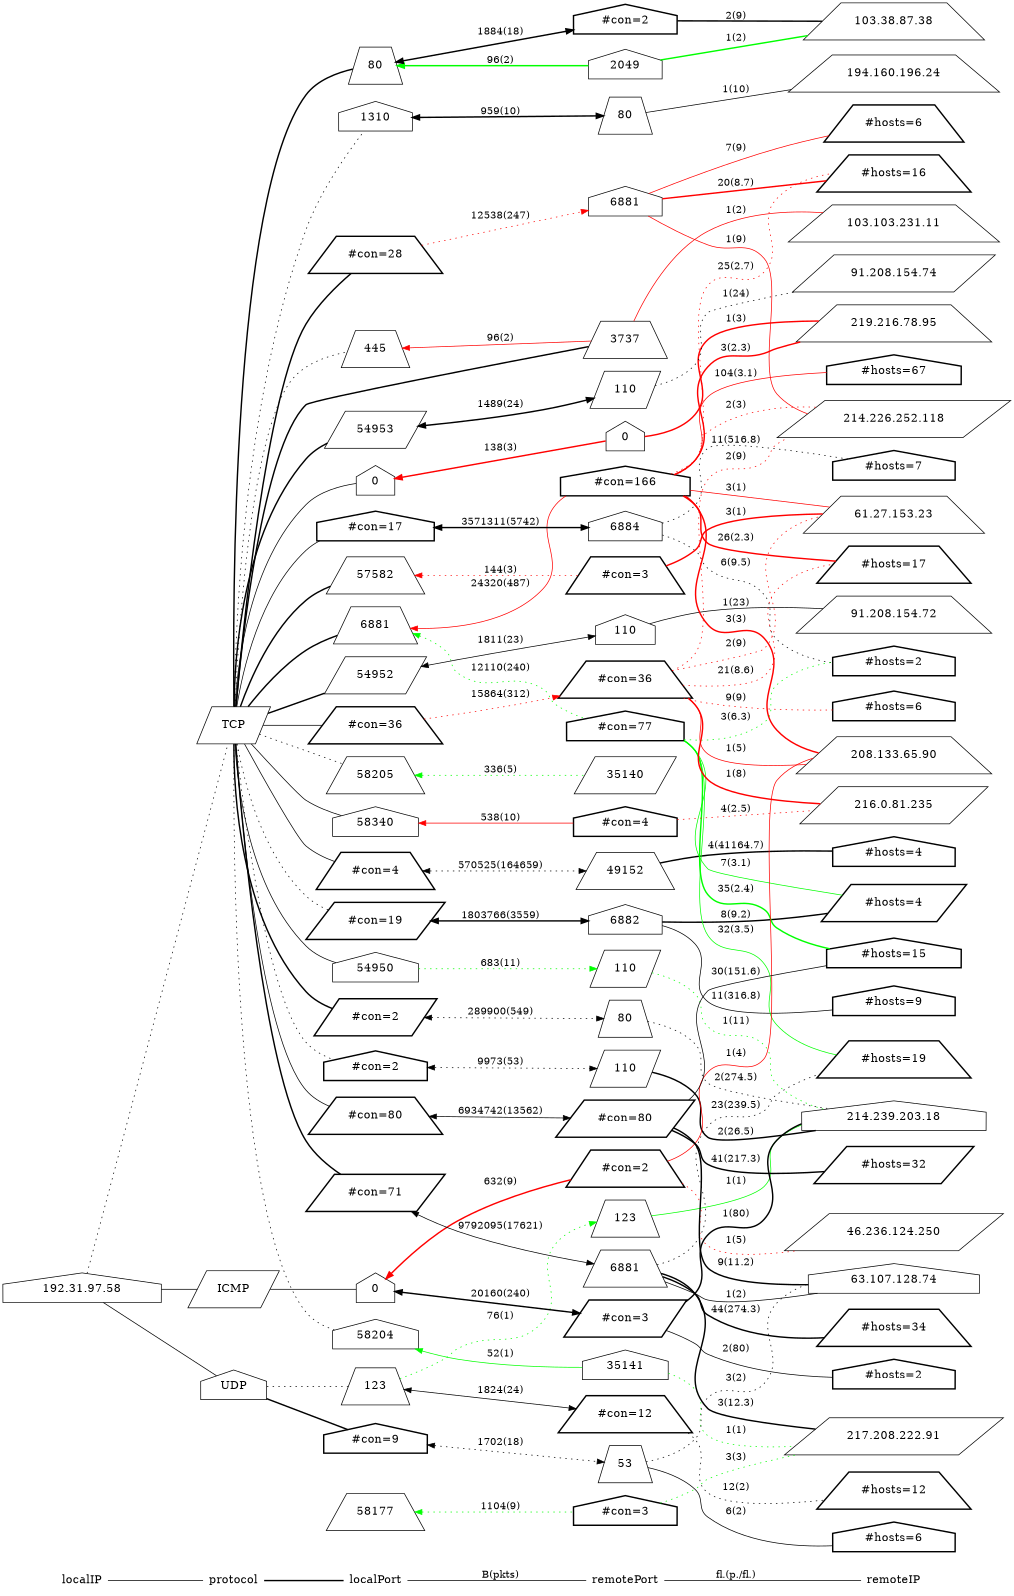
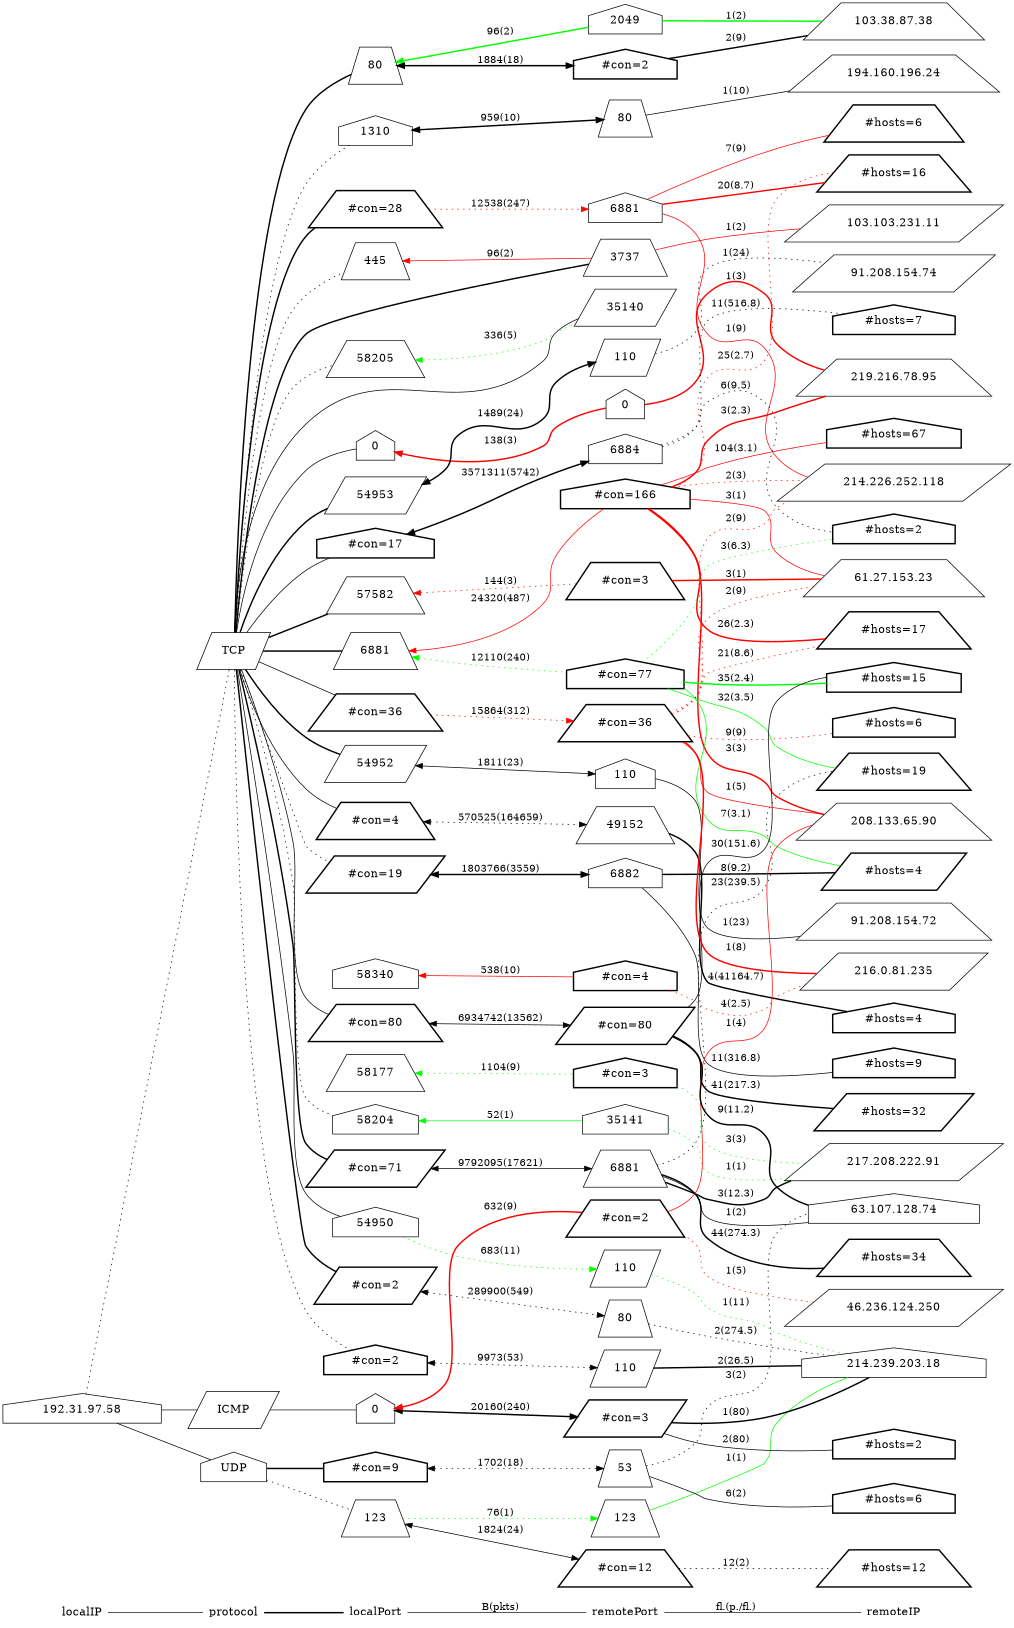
node "103.103.231.11": shape trapezium -> parallelogram
edge "TCP" -- "58340": now "TCP" -- "35140"
